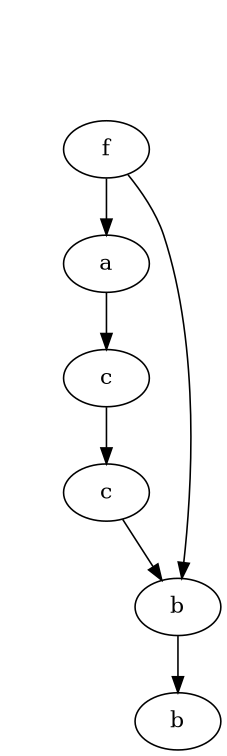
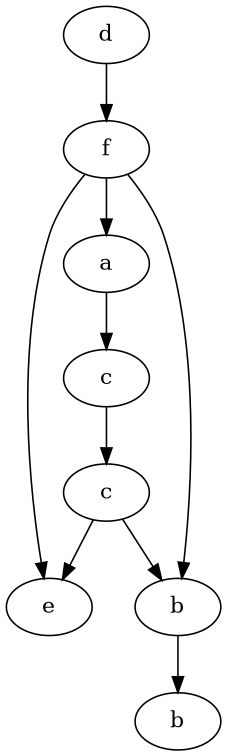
node "d": added
node "e": added
